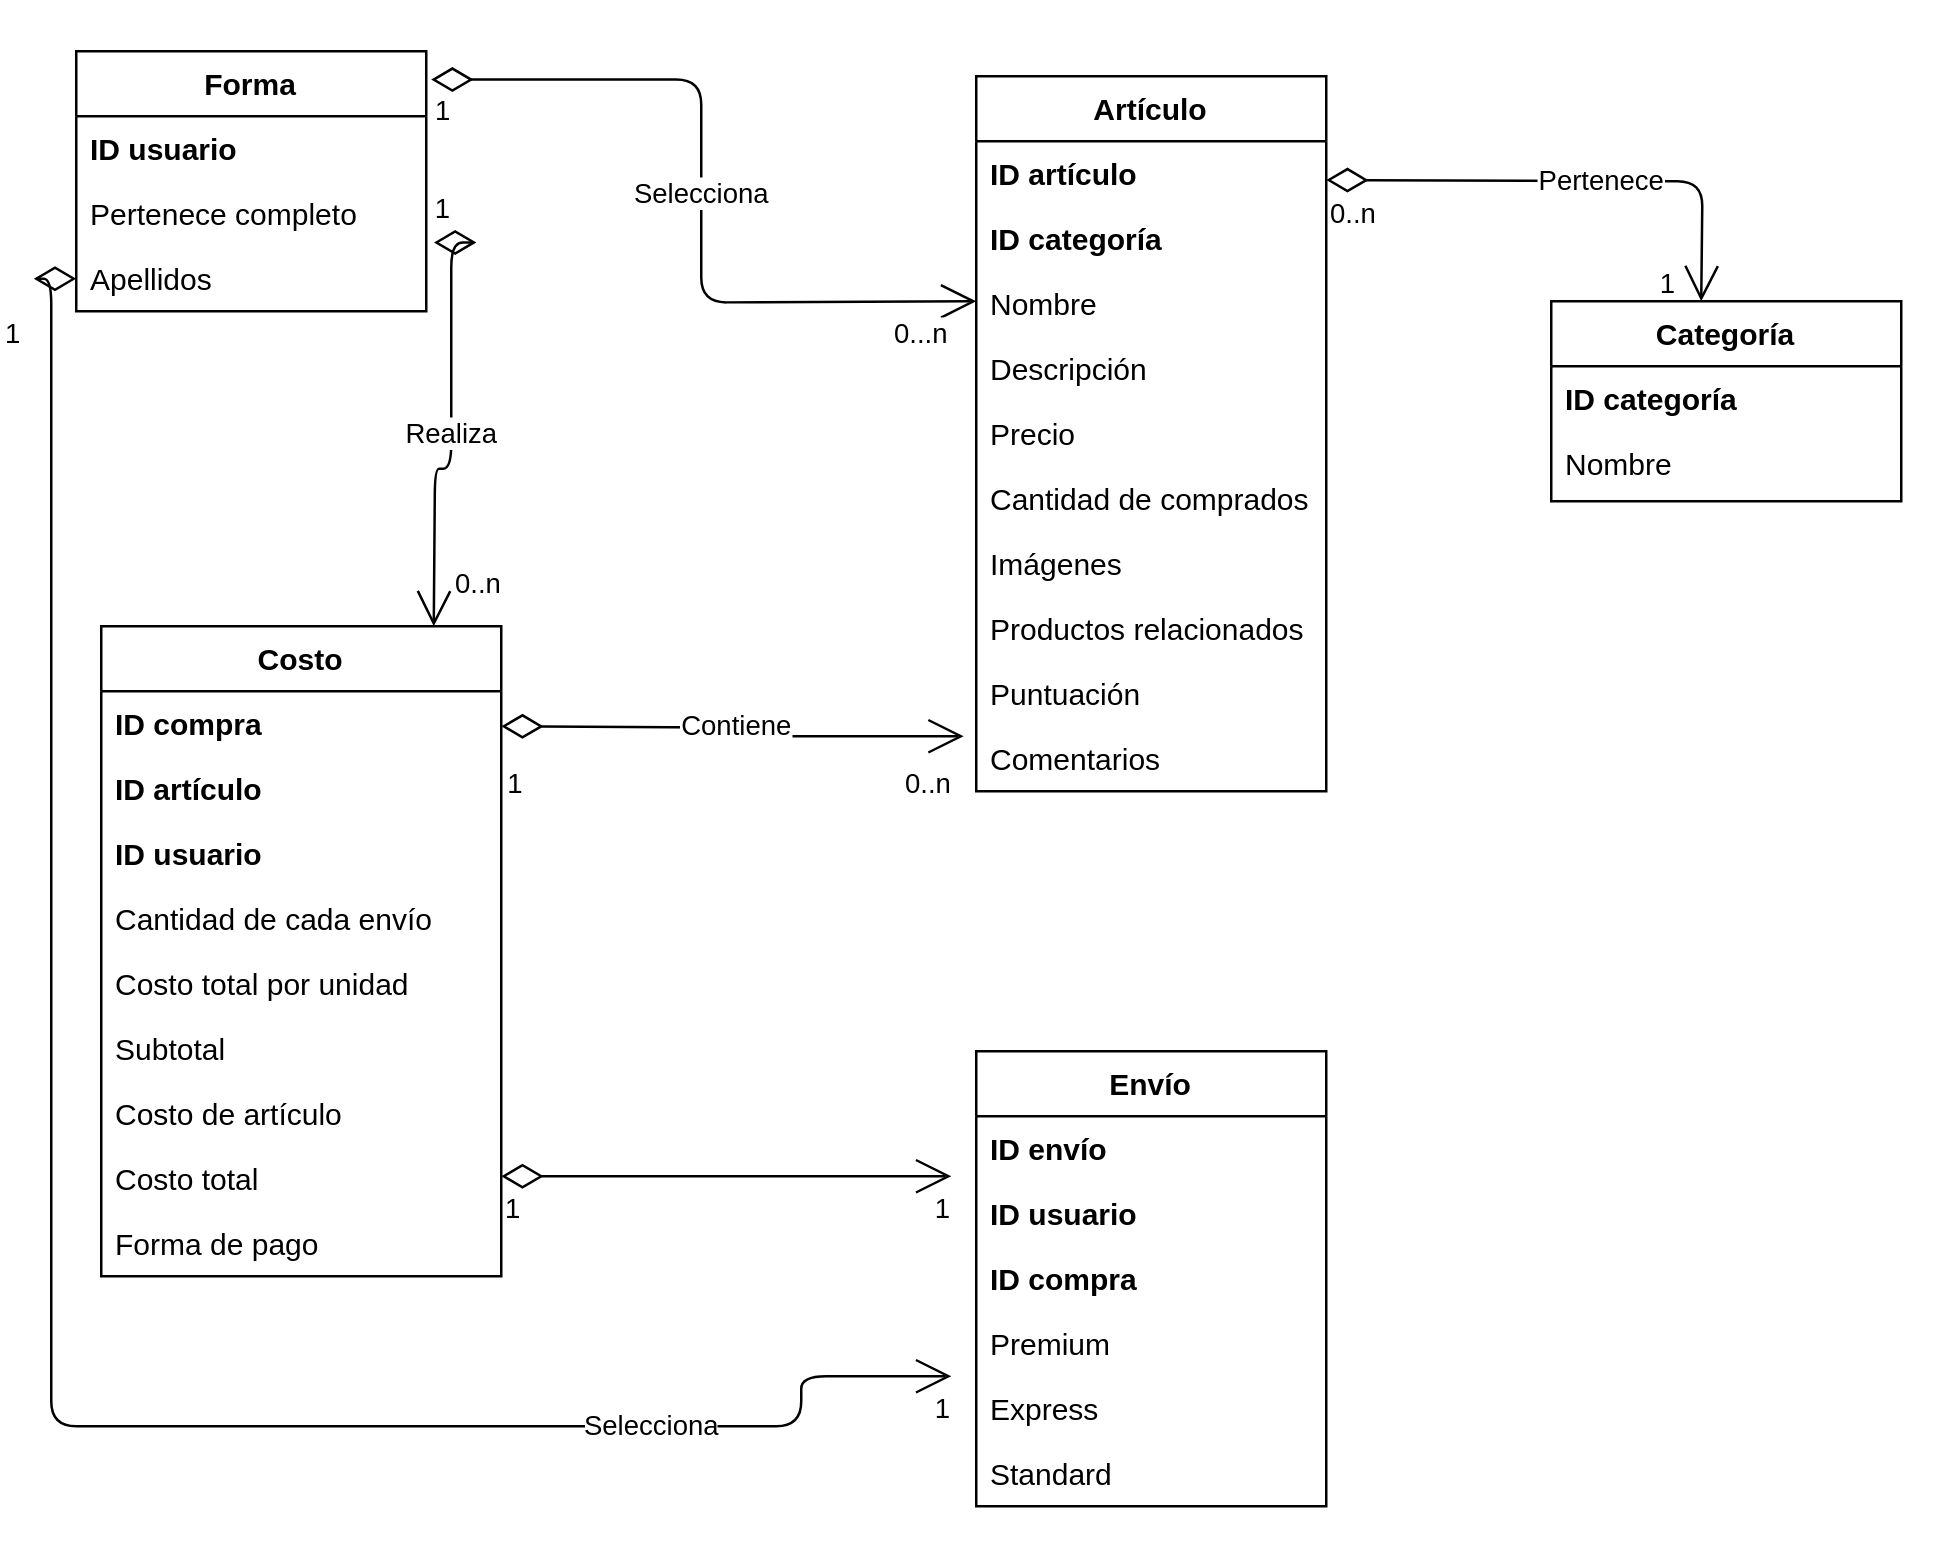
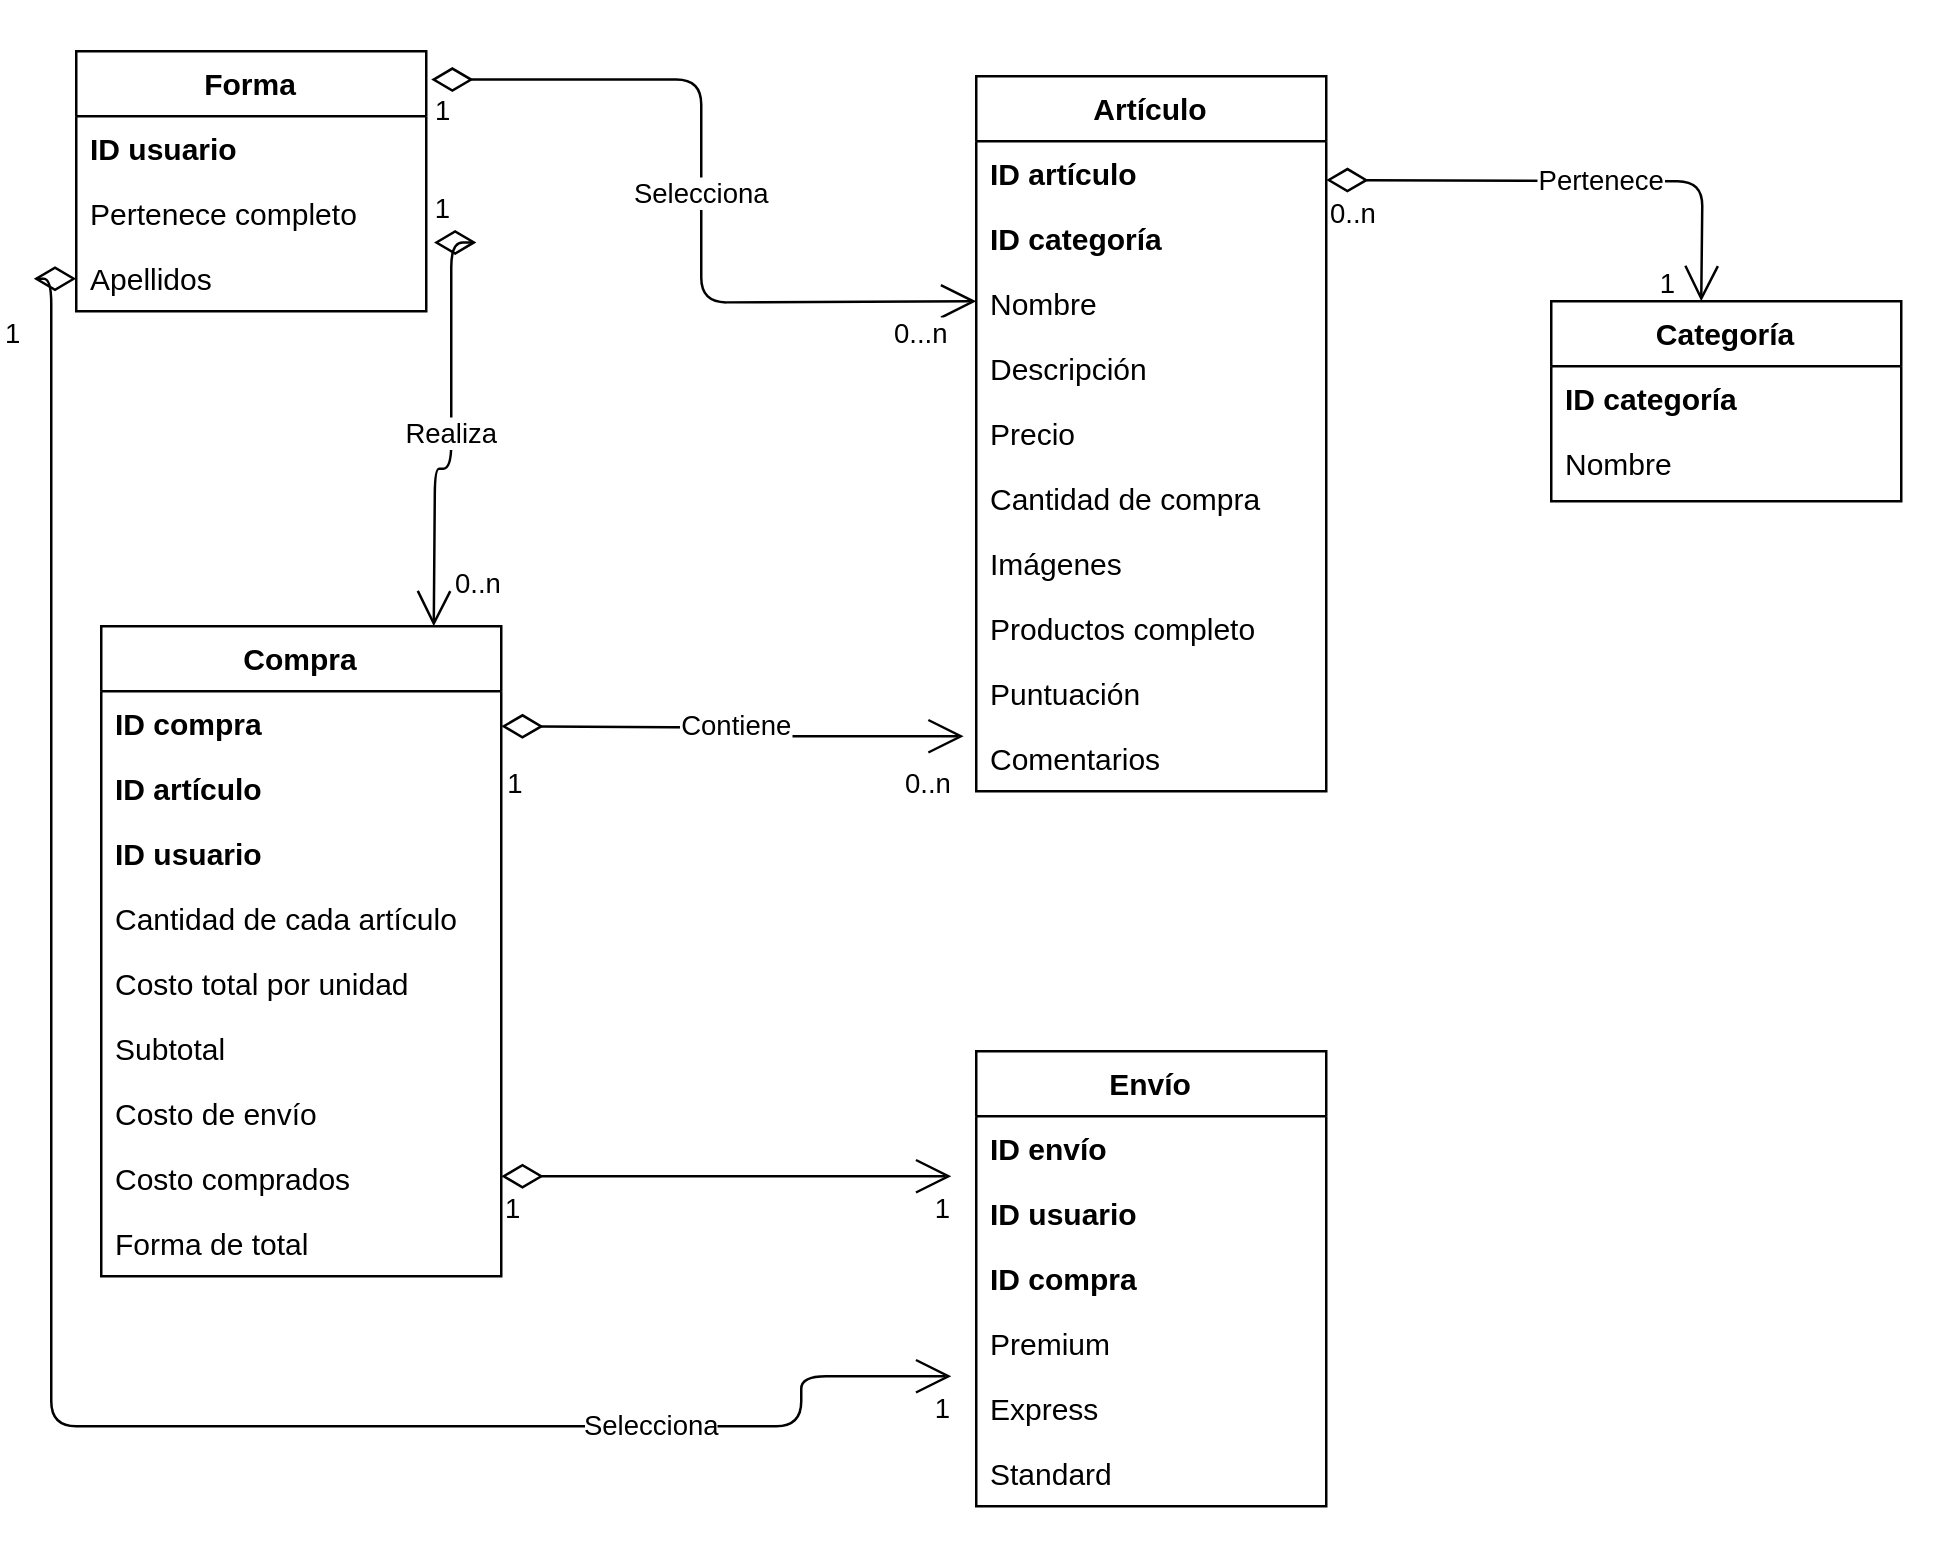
node "Cantidad de comprados": label "Cantidad de comprados" -> "Cantidad de compra"
node "Productos relacionados": label "Productos relacionados" -> "Productos completo"
node "Costo": label "Costo" -> "Compra"
node "Cantidad de cada envío": label "Cantidad de cada envío" -> "Cantidad de cada artículo"
node "Costo de artículo": label "Costo de artículo" -> "Costo de envío"
node "Costo total": label "Costo total" -> "Costo comprados"
node "Forma de pago": label "Forma de pago" -> "Forma de total"
